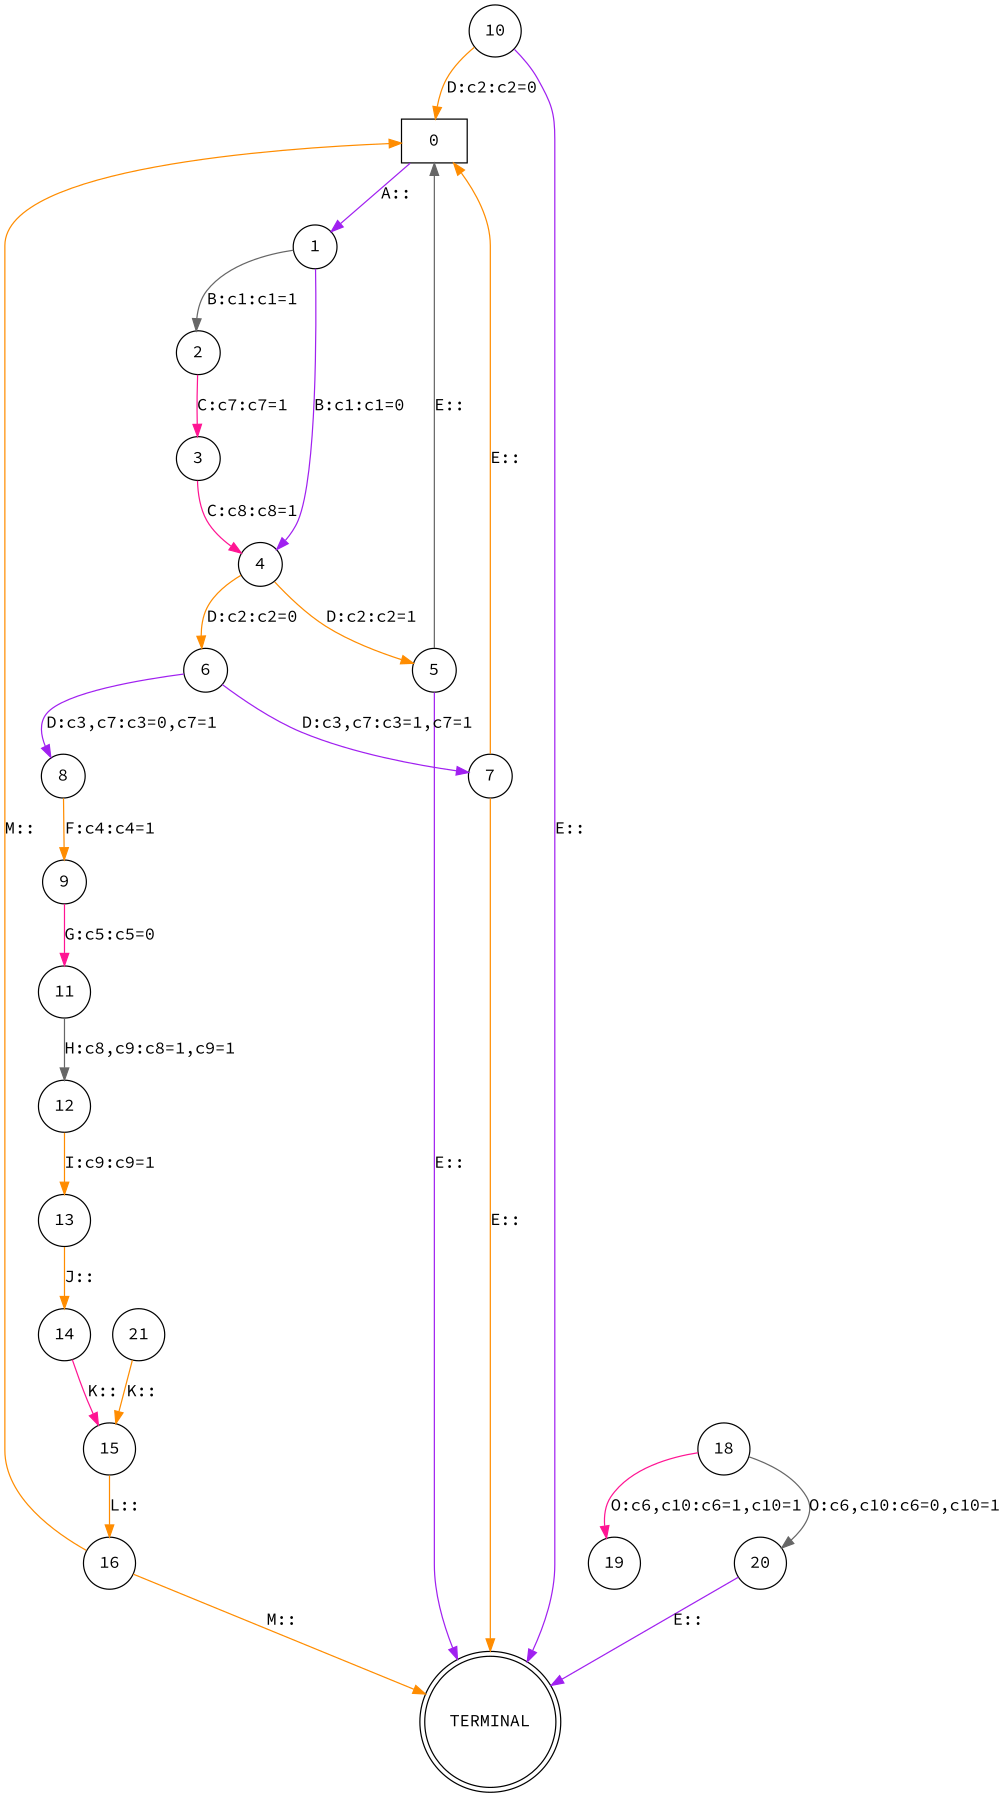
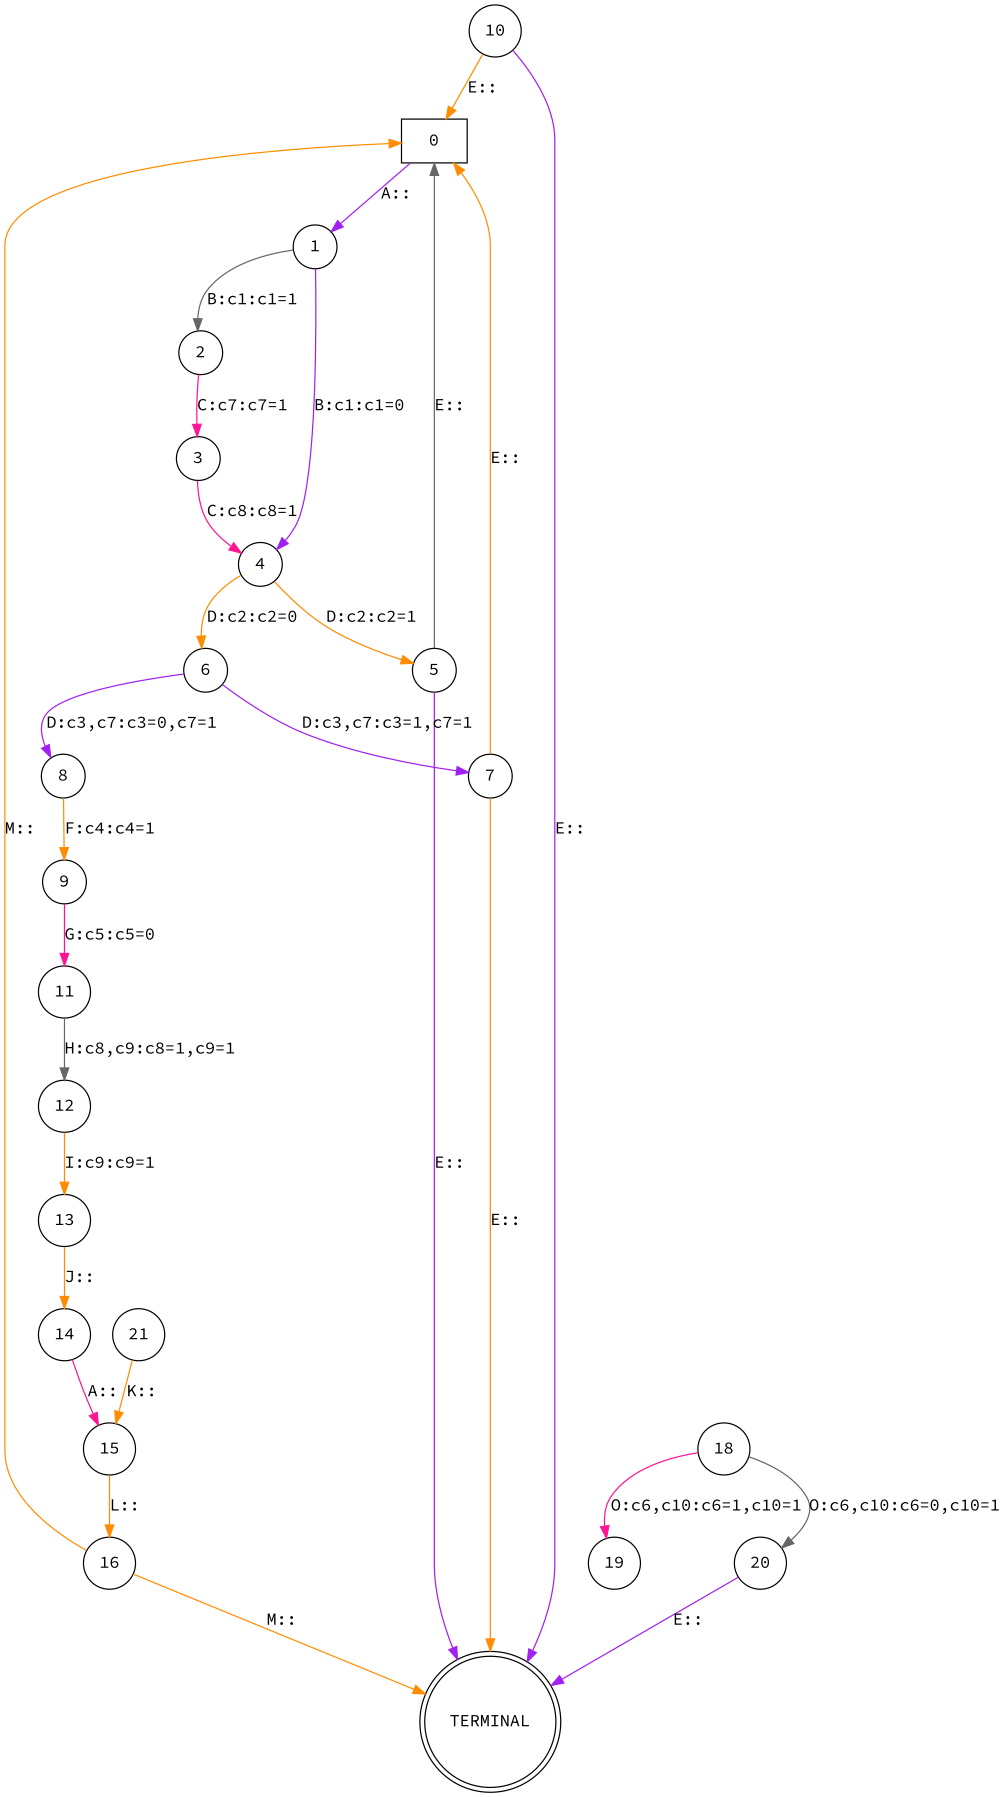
edge "10" -> "0": label "D:c2:c2=0" -> "E::"
edge "14" -> "15": label "K::" -> "A::"
